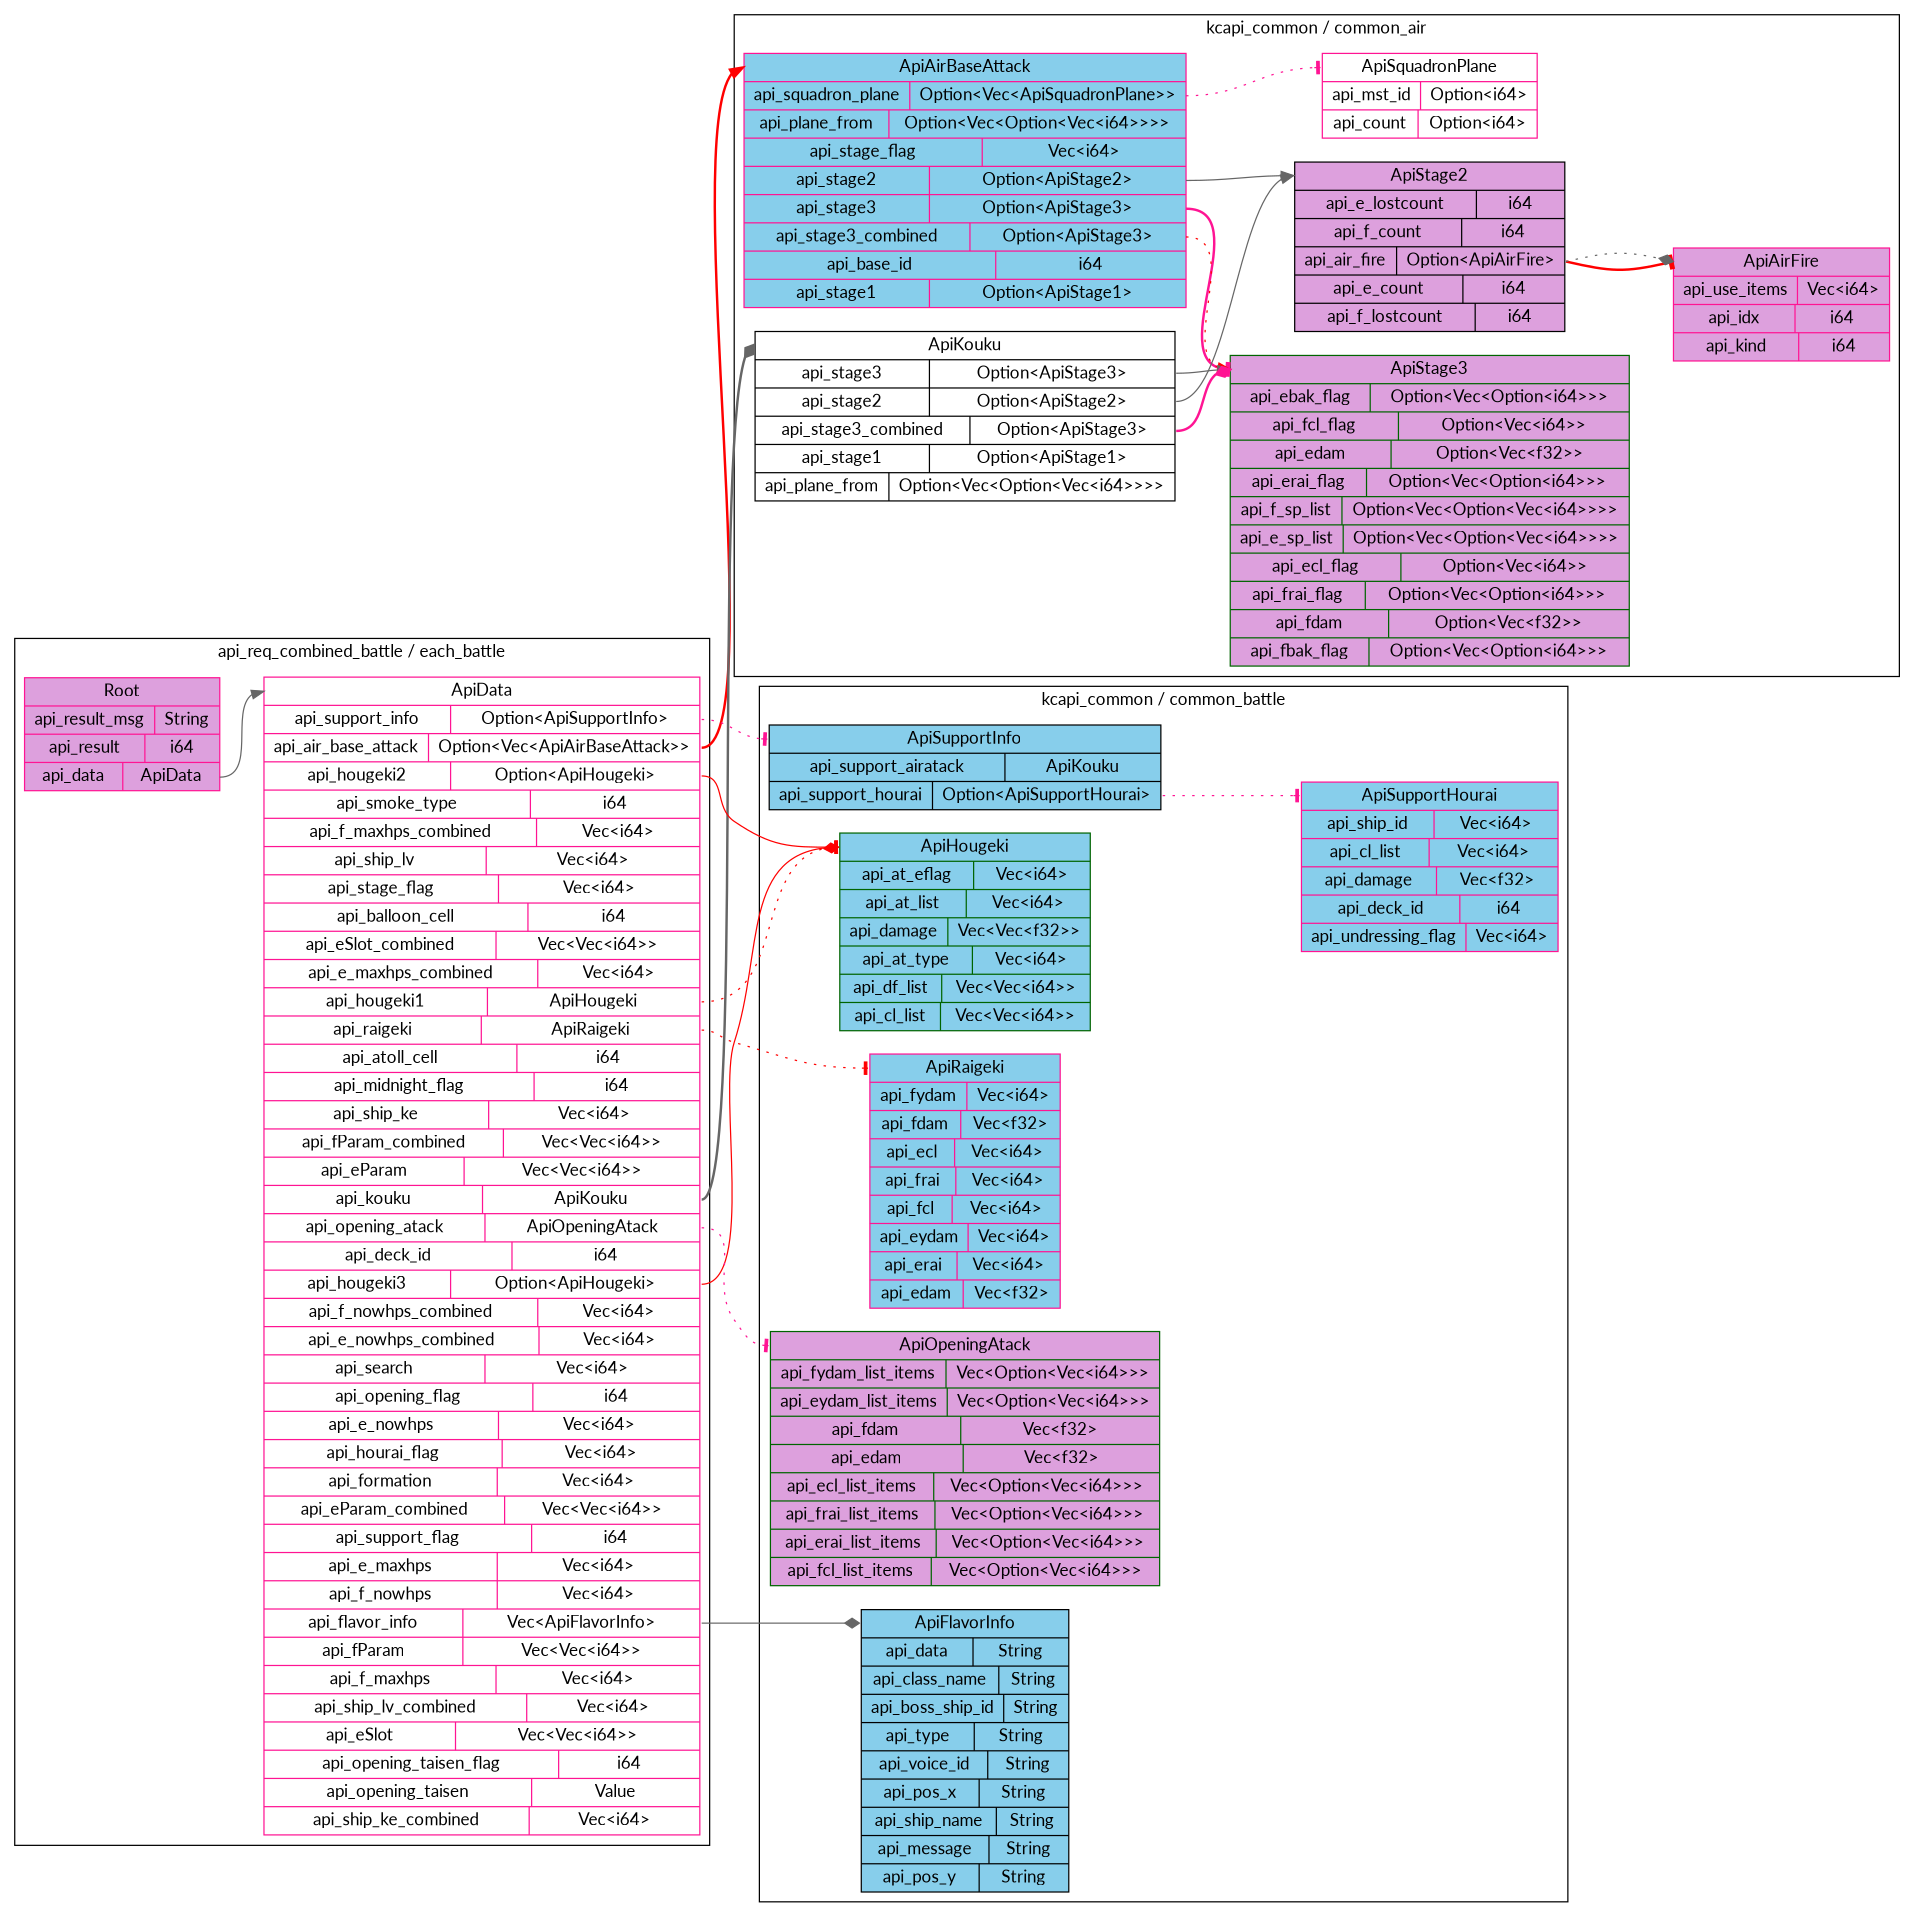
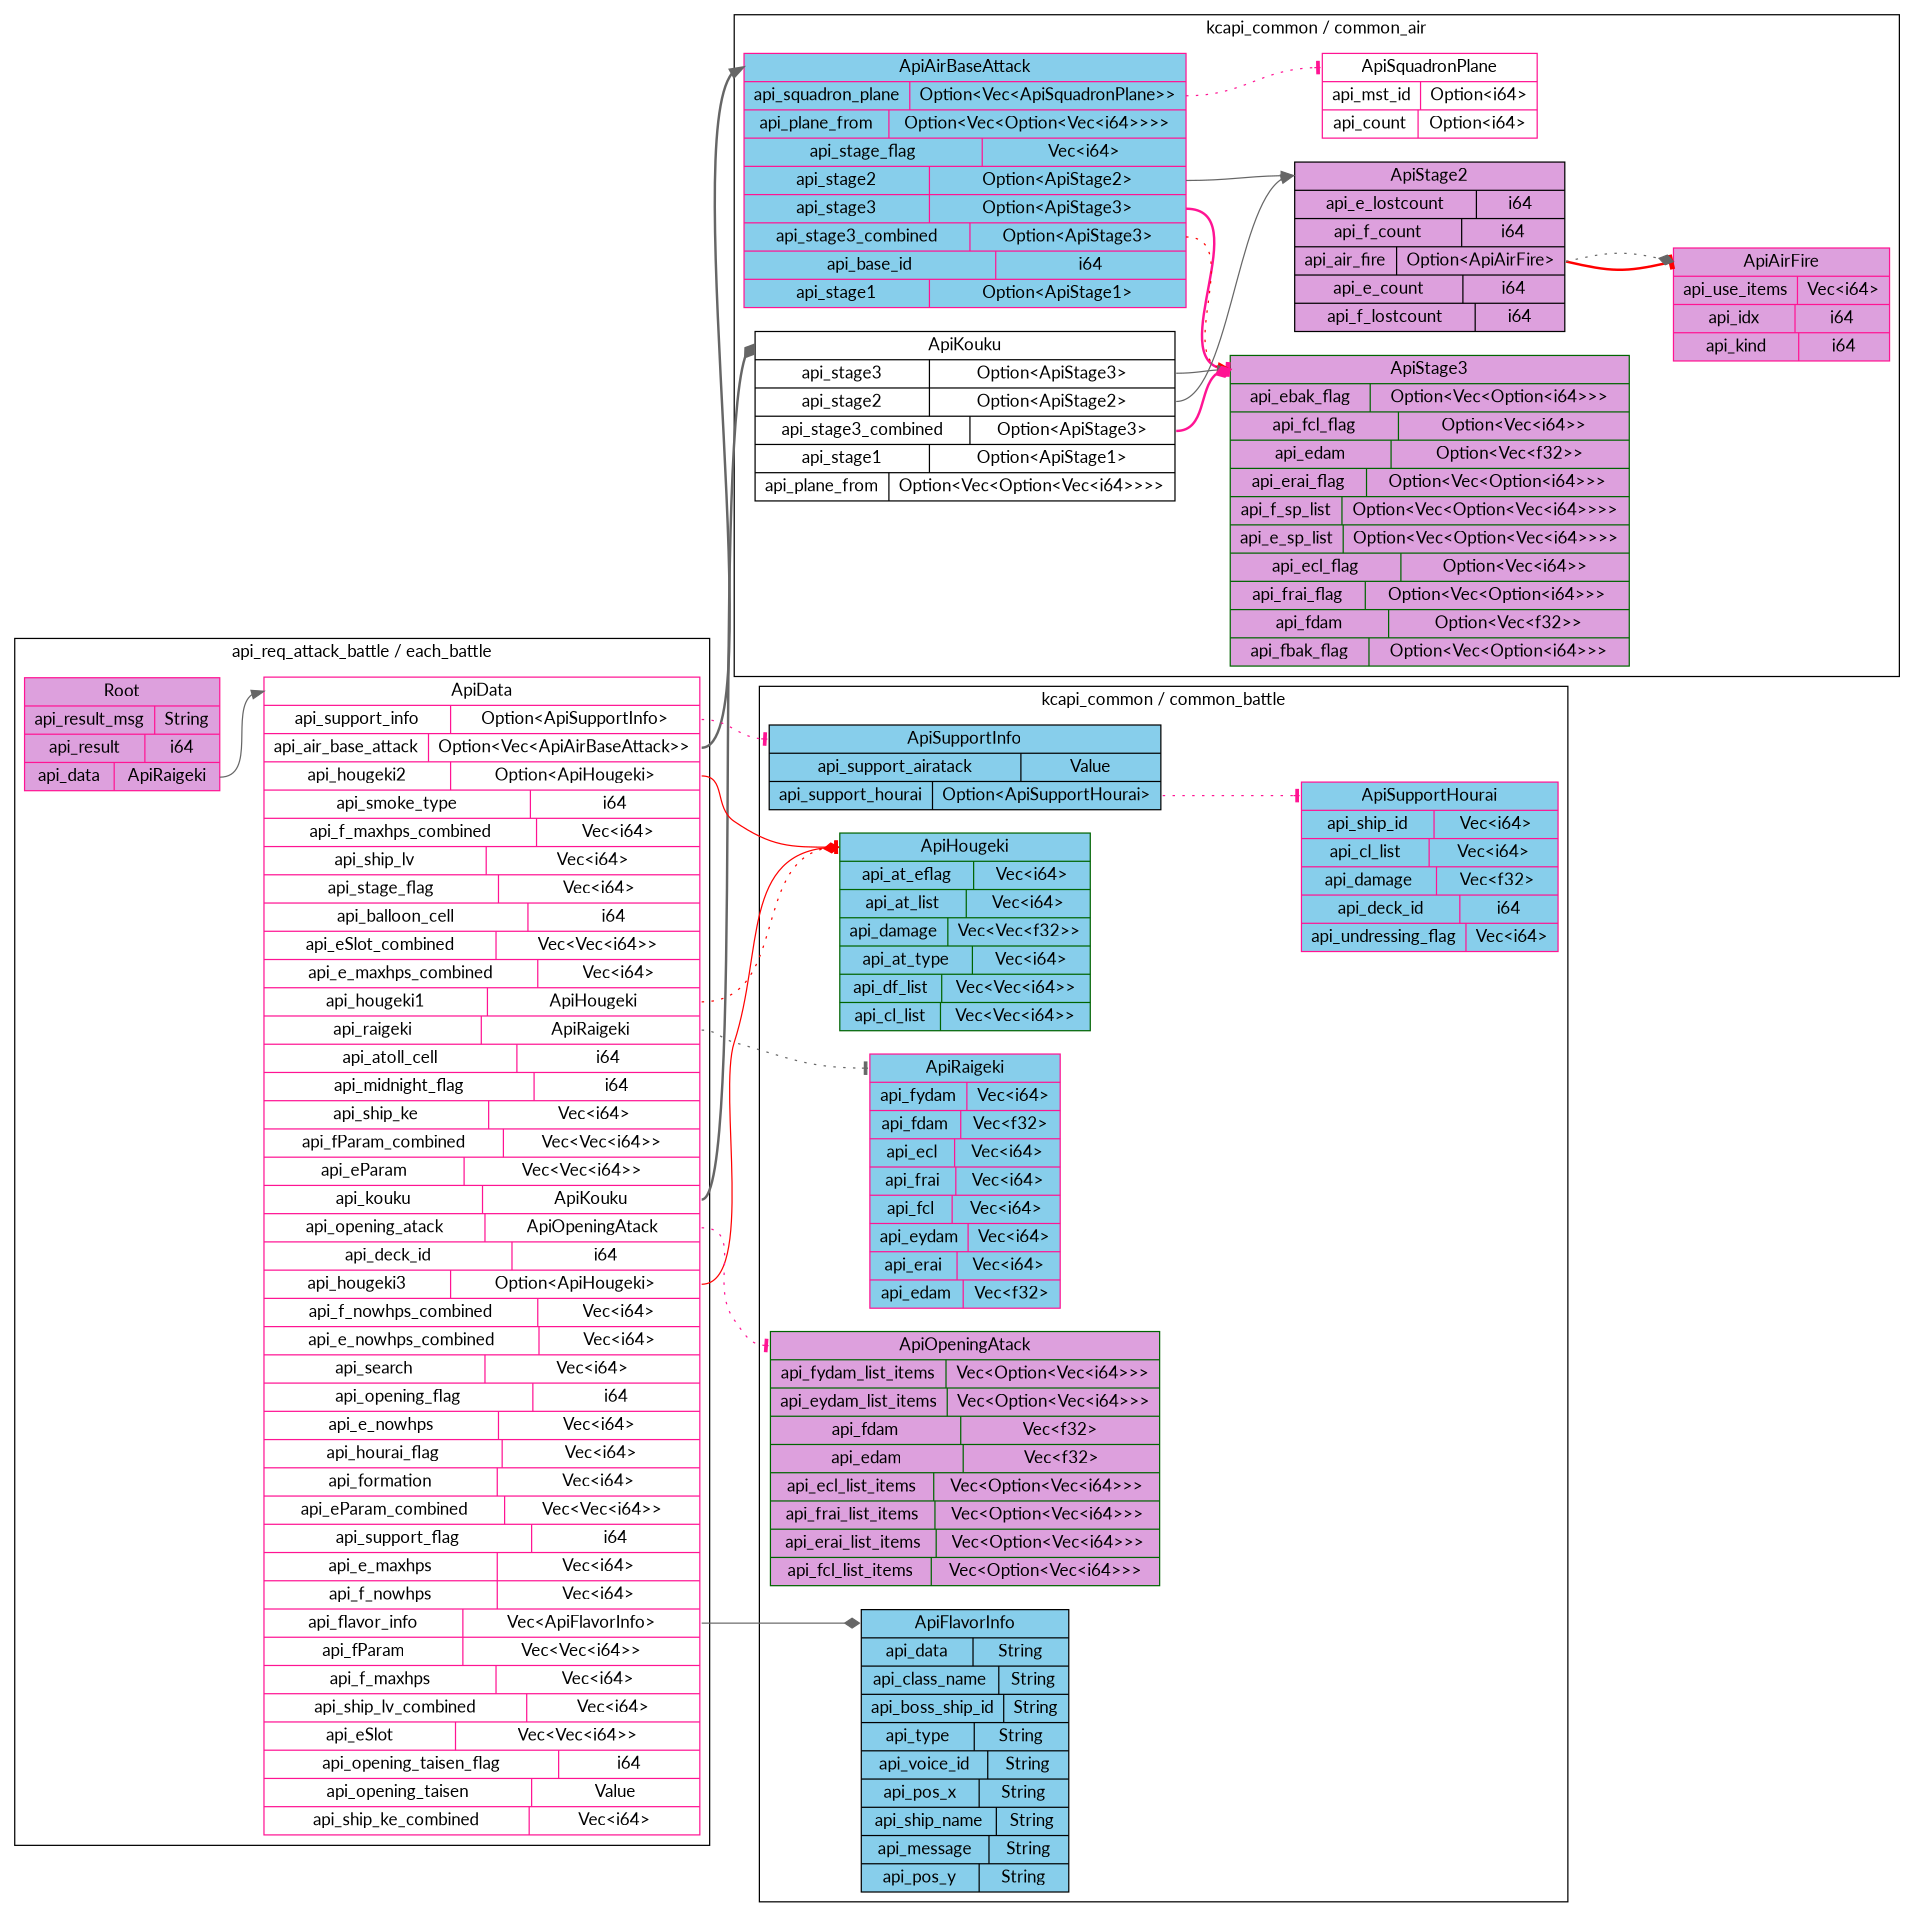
edge "ApiData" -> "ApiAirBaseAttack": color red -> gray40
cluster "api_req_combined_battle / each_battle": label "api_req_combined_battle / each_battle" -> "api_req_attack_battle / each_battle"
node "ApiSupportInfo": text "ApiKouku" -> "Value"
node "Root": text "ApiData" -> "ApiRaigeki"
edge "ApiData" -> "ApiRaigeki": color red -> gray40
